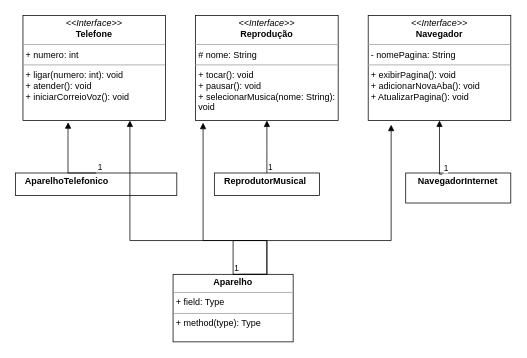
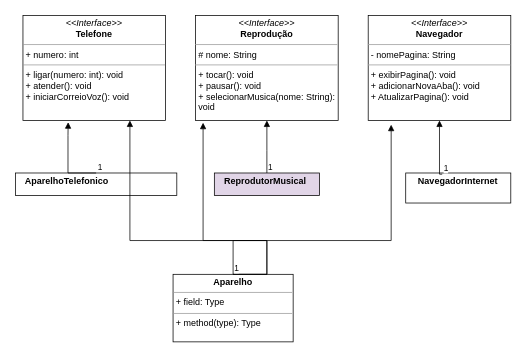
node "ReprodutorMusical": fillcolor #ffffff -> #e1d5e7
